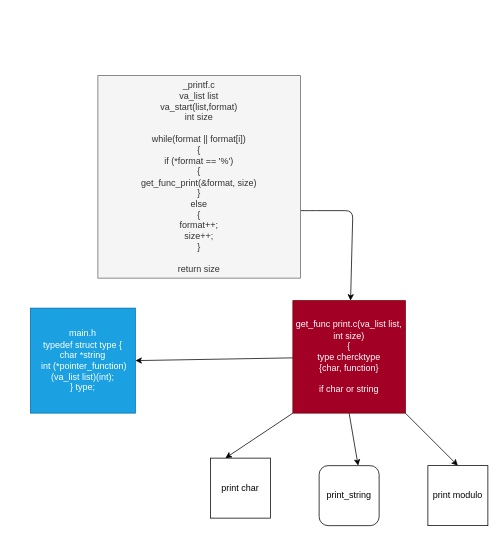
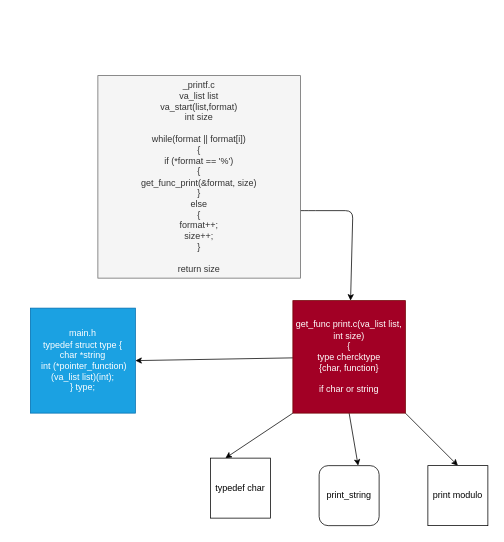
node "print char": label "print char" -> "typedef char"
